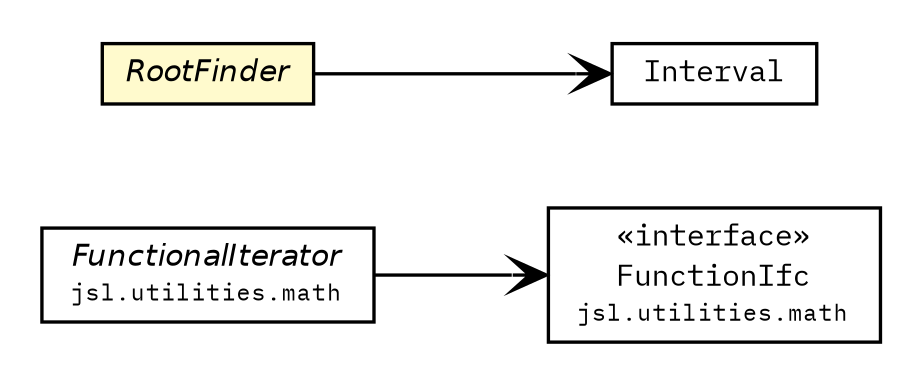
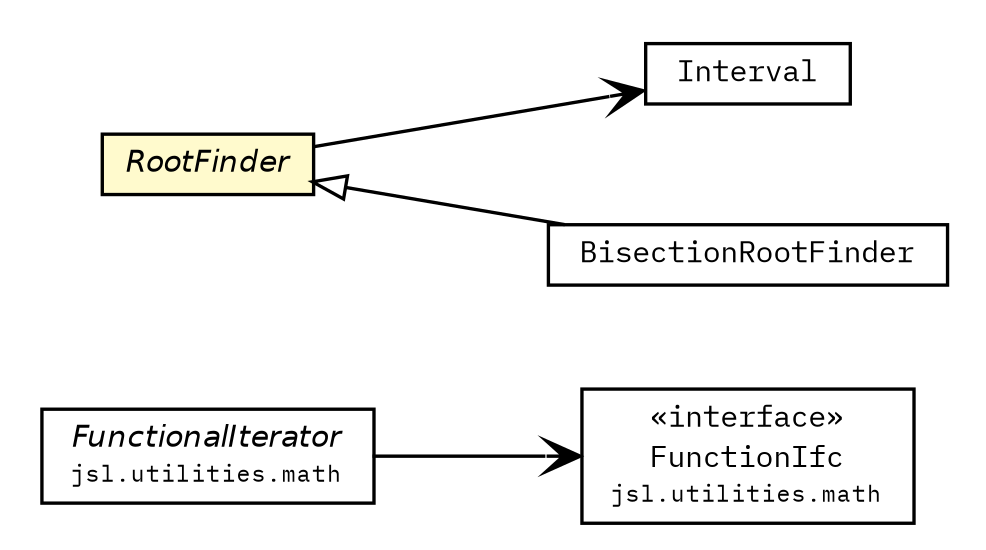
node "BisectionRootFinder": added
